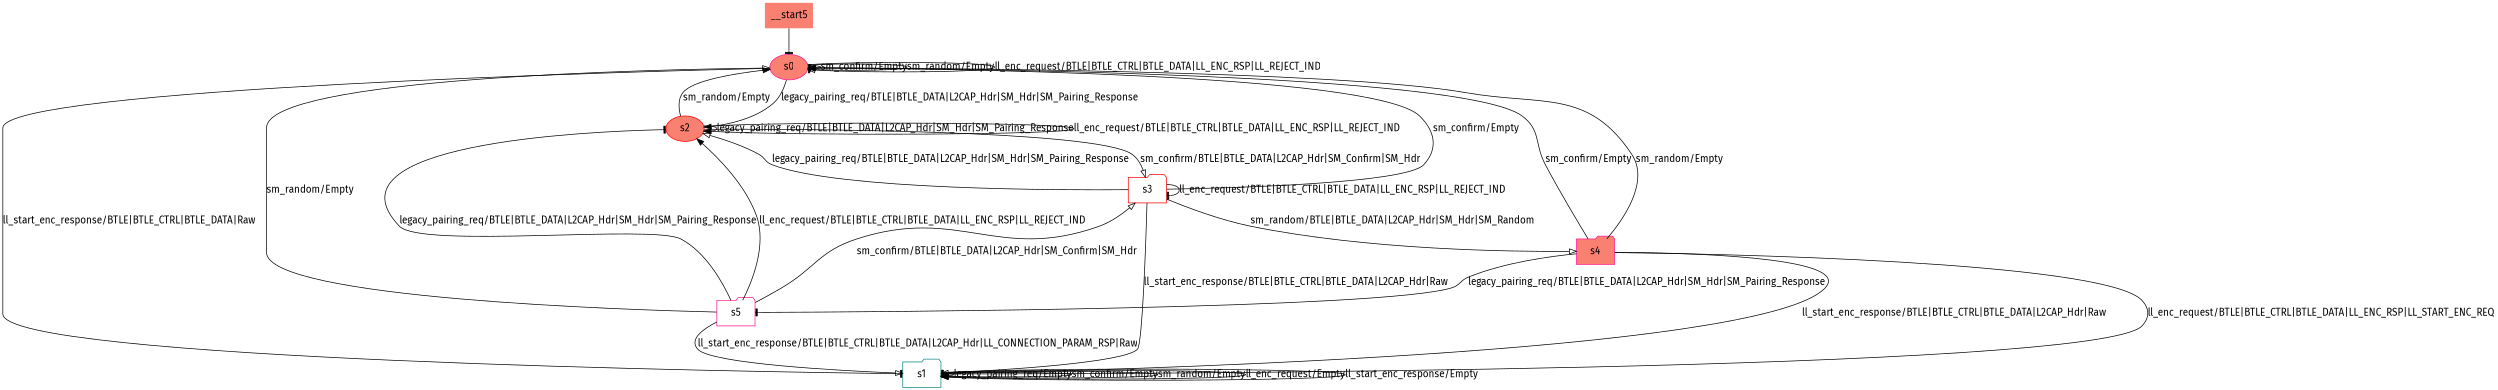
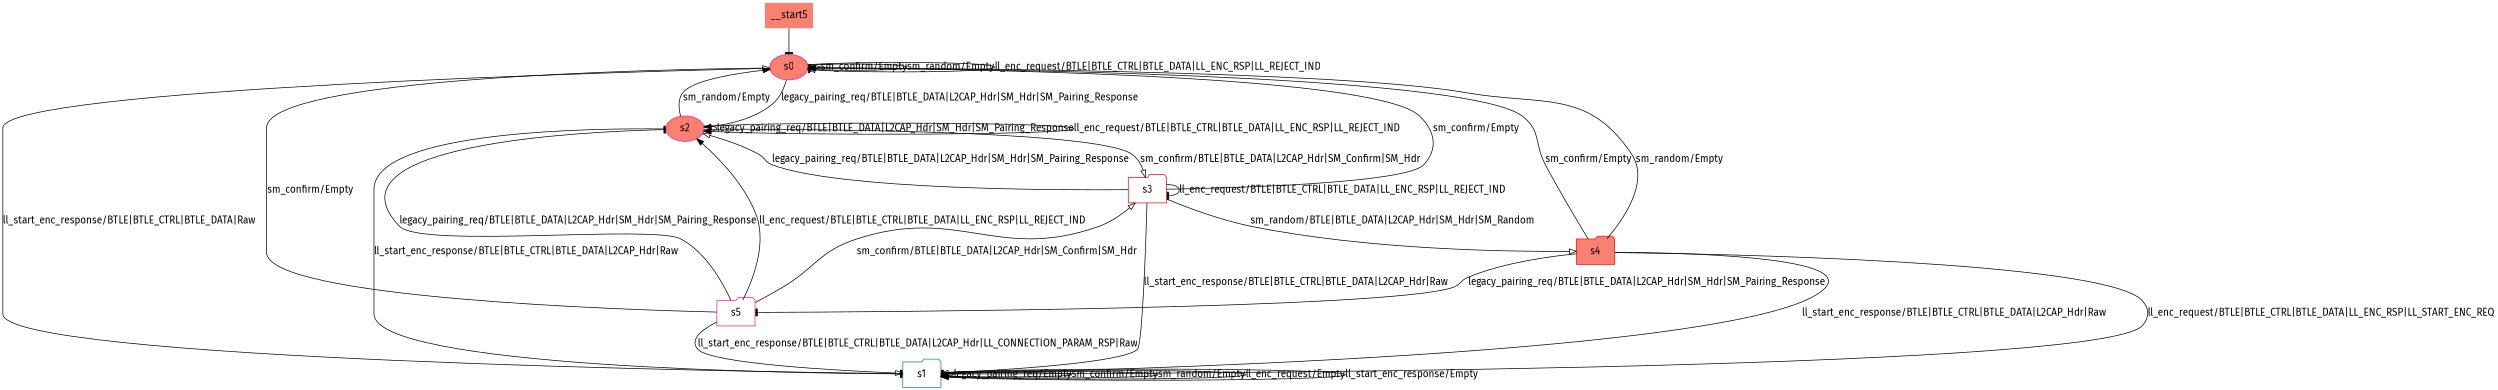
node "s2": color red -> deeppink
edge "s5" -> "s0": label "sm_random/Empty" -> "sm_confirm/Empty"
node "s4": color deeppink -> red
edge "s2" -> "s1": added, label "ll_start_enc_response/BTLE|BTLE_CTRL|BTLE_DATA|L2CAP_Hdr|Raw"
